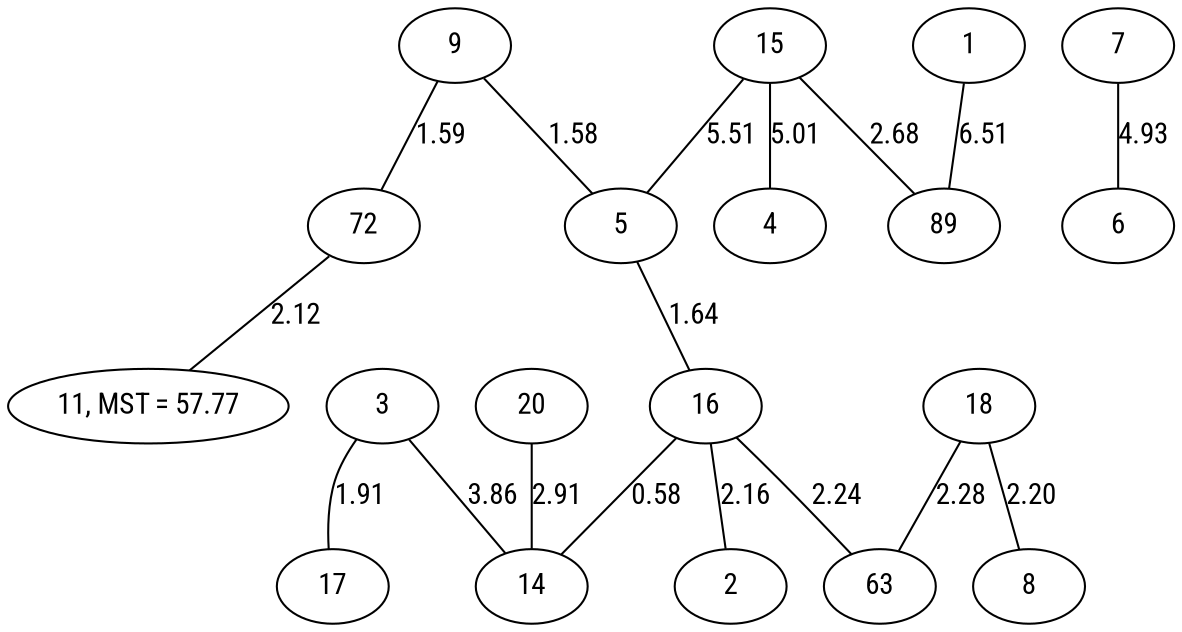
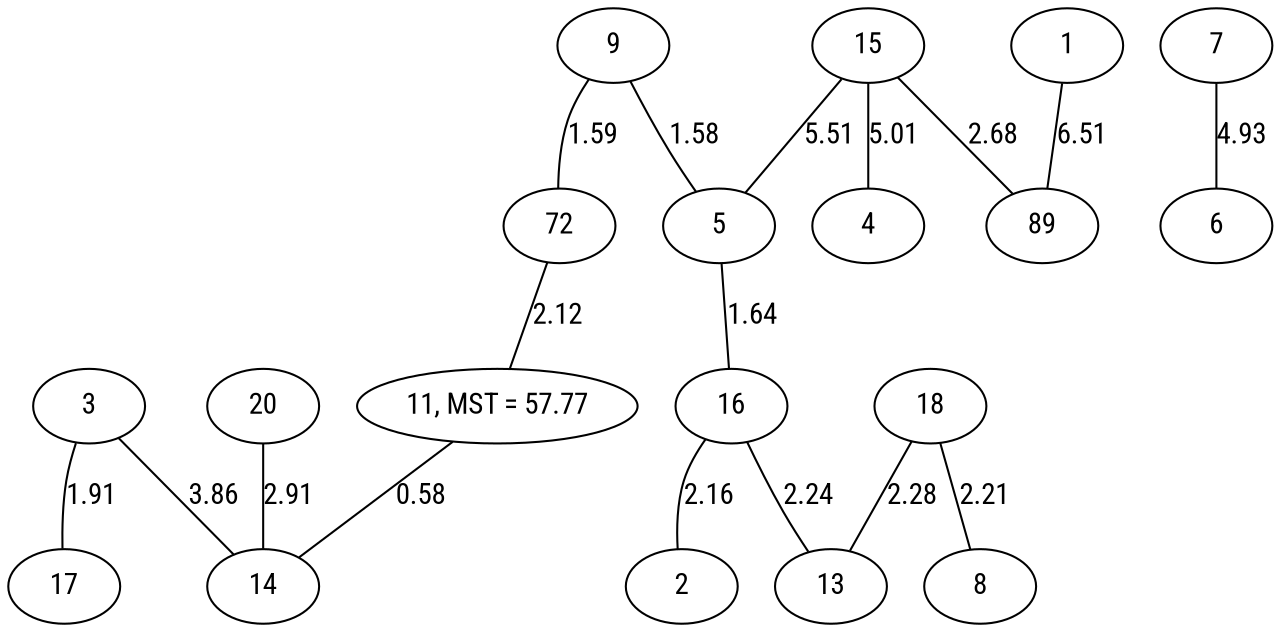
edge "16" -- "14": now "11, MST = 57.77" -- "14"
edge "18" -- "8": label "2.20" -> "2.21"
node "63": label "63" -> "13"
